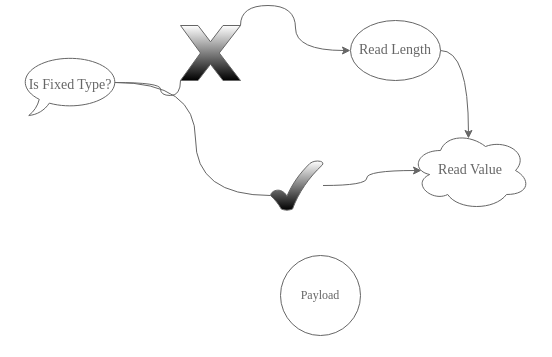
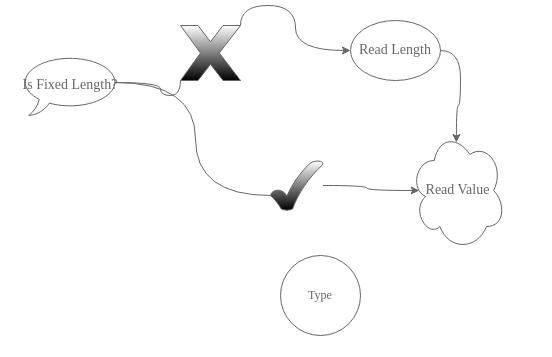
node "Is Fixed Type?": label "Is Fixed Type?" -> "Is Fixed Length?"
node "Read Value": size 120x80 -> 95x120
node "Payload": label "Payload" -> "Type"
